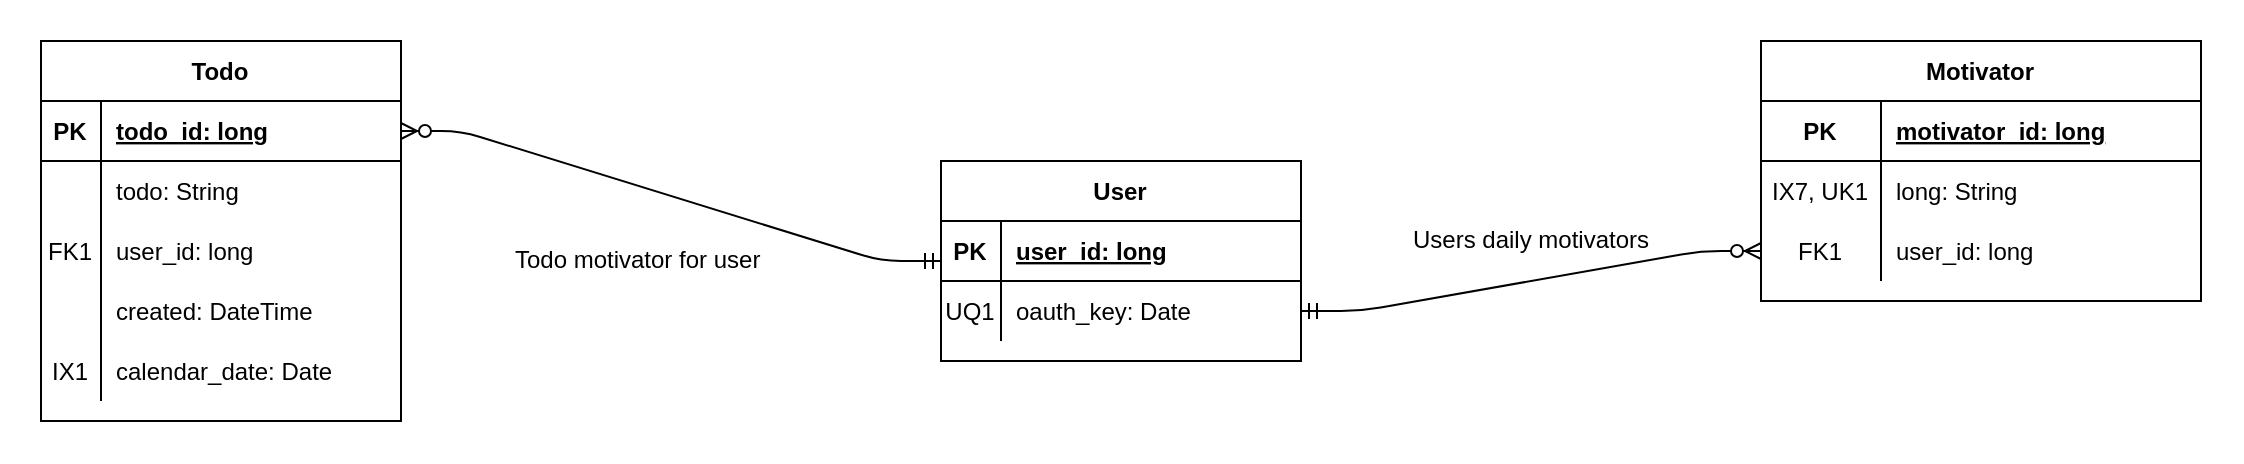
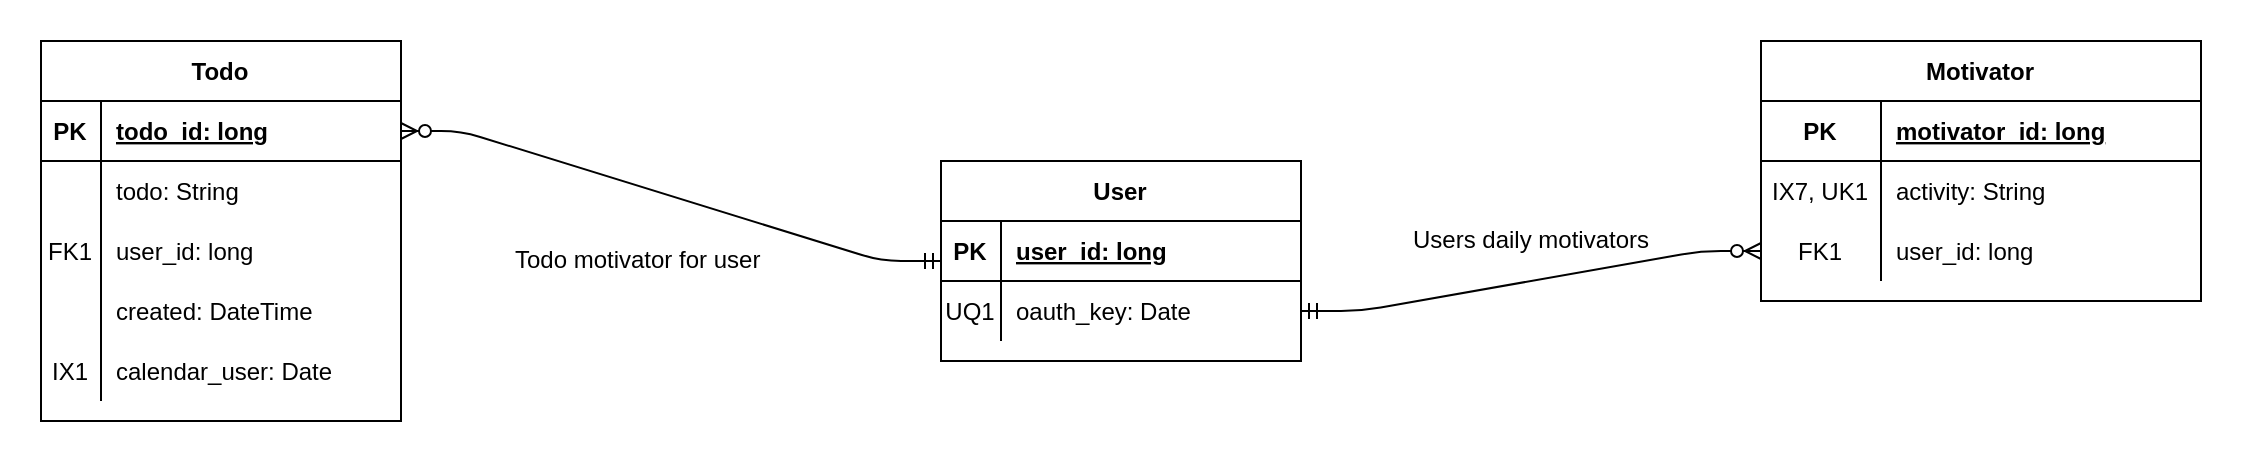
node "long: String": label "long: String" -> "activity: String"
node "calendar_date: Date": label "calendar_date: Date" -> "calendar_user: Date"
